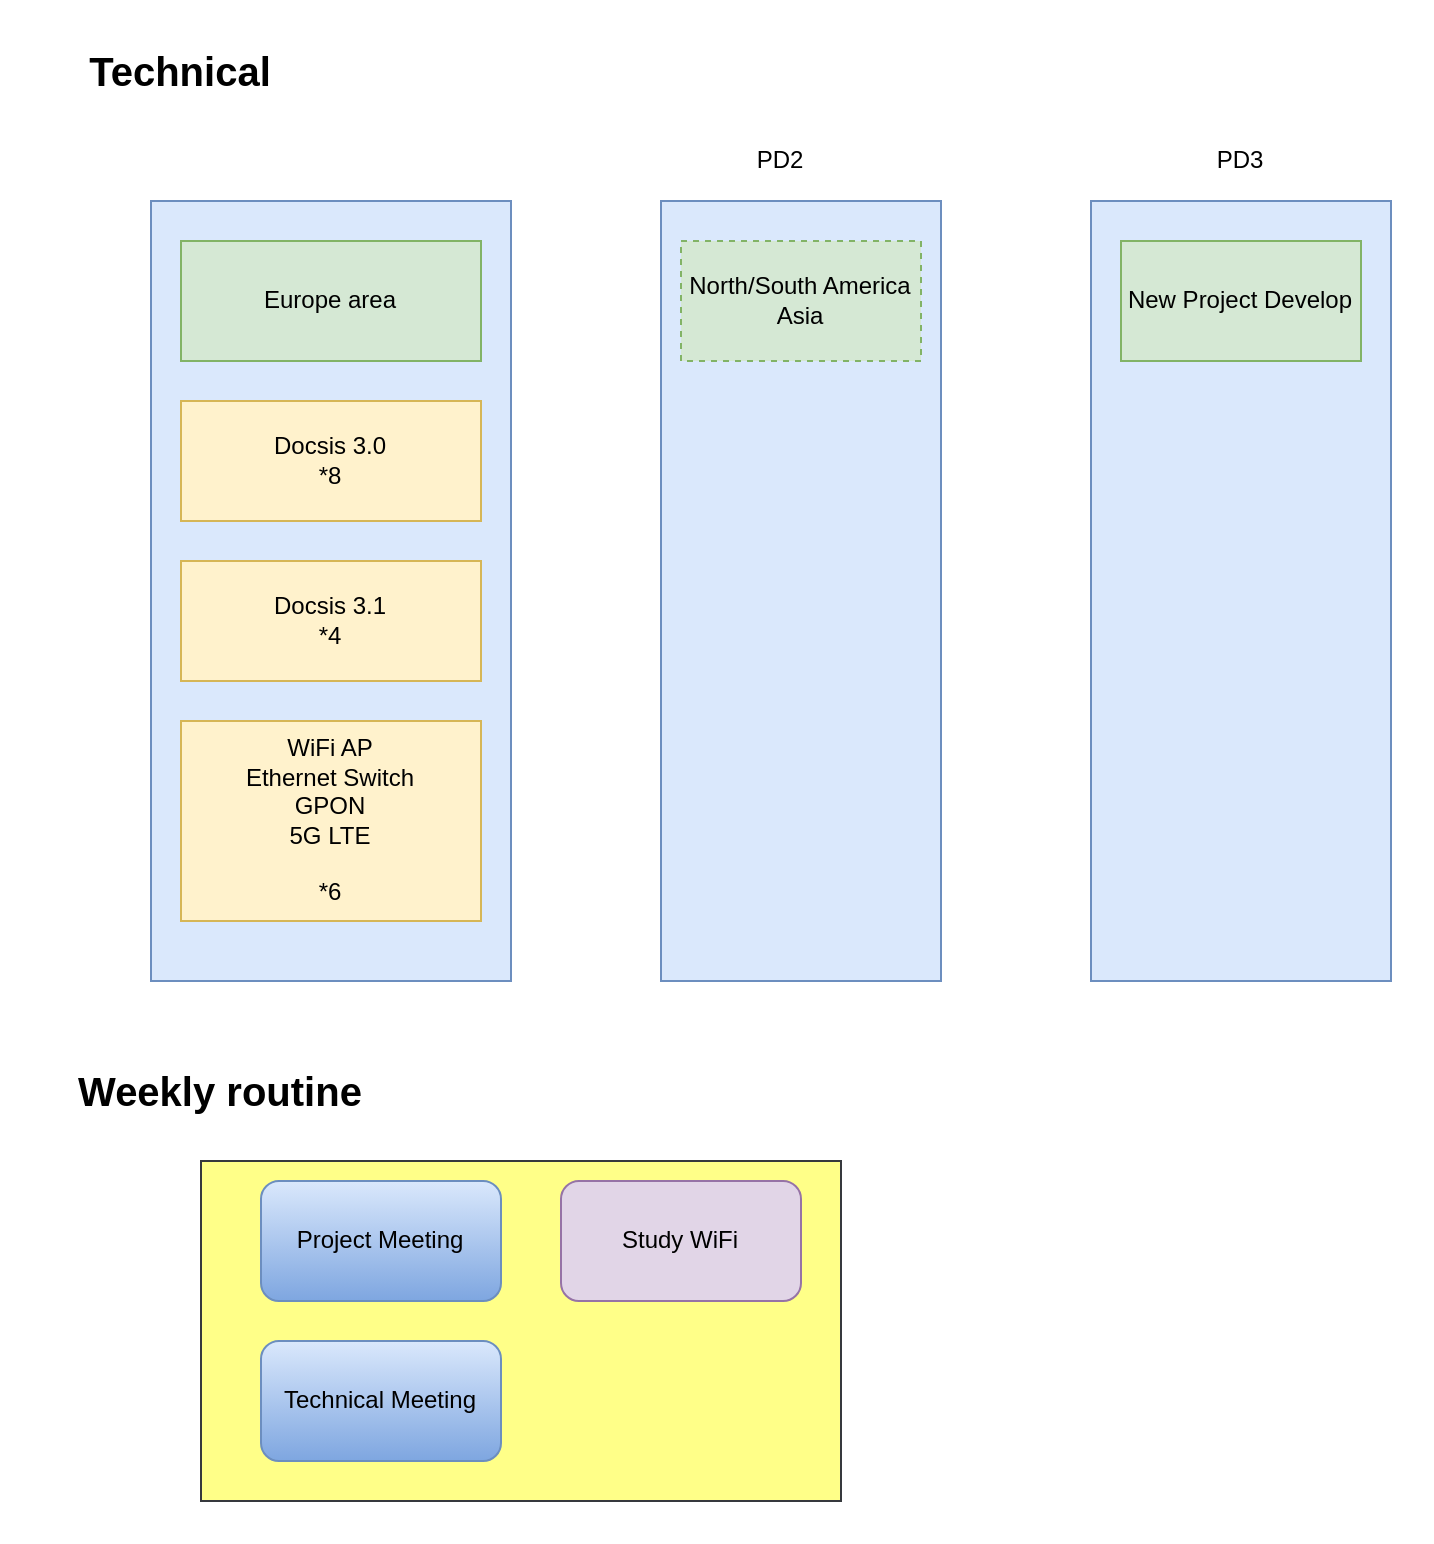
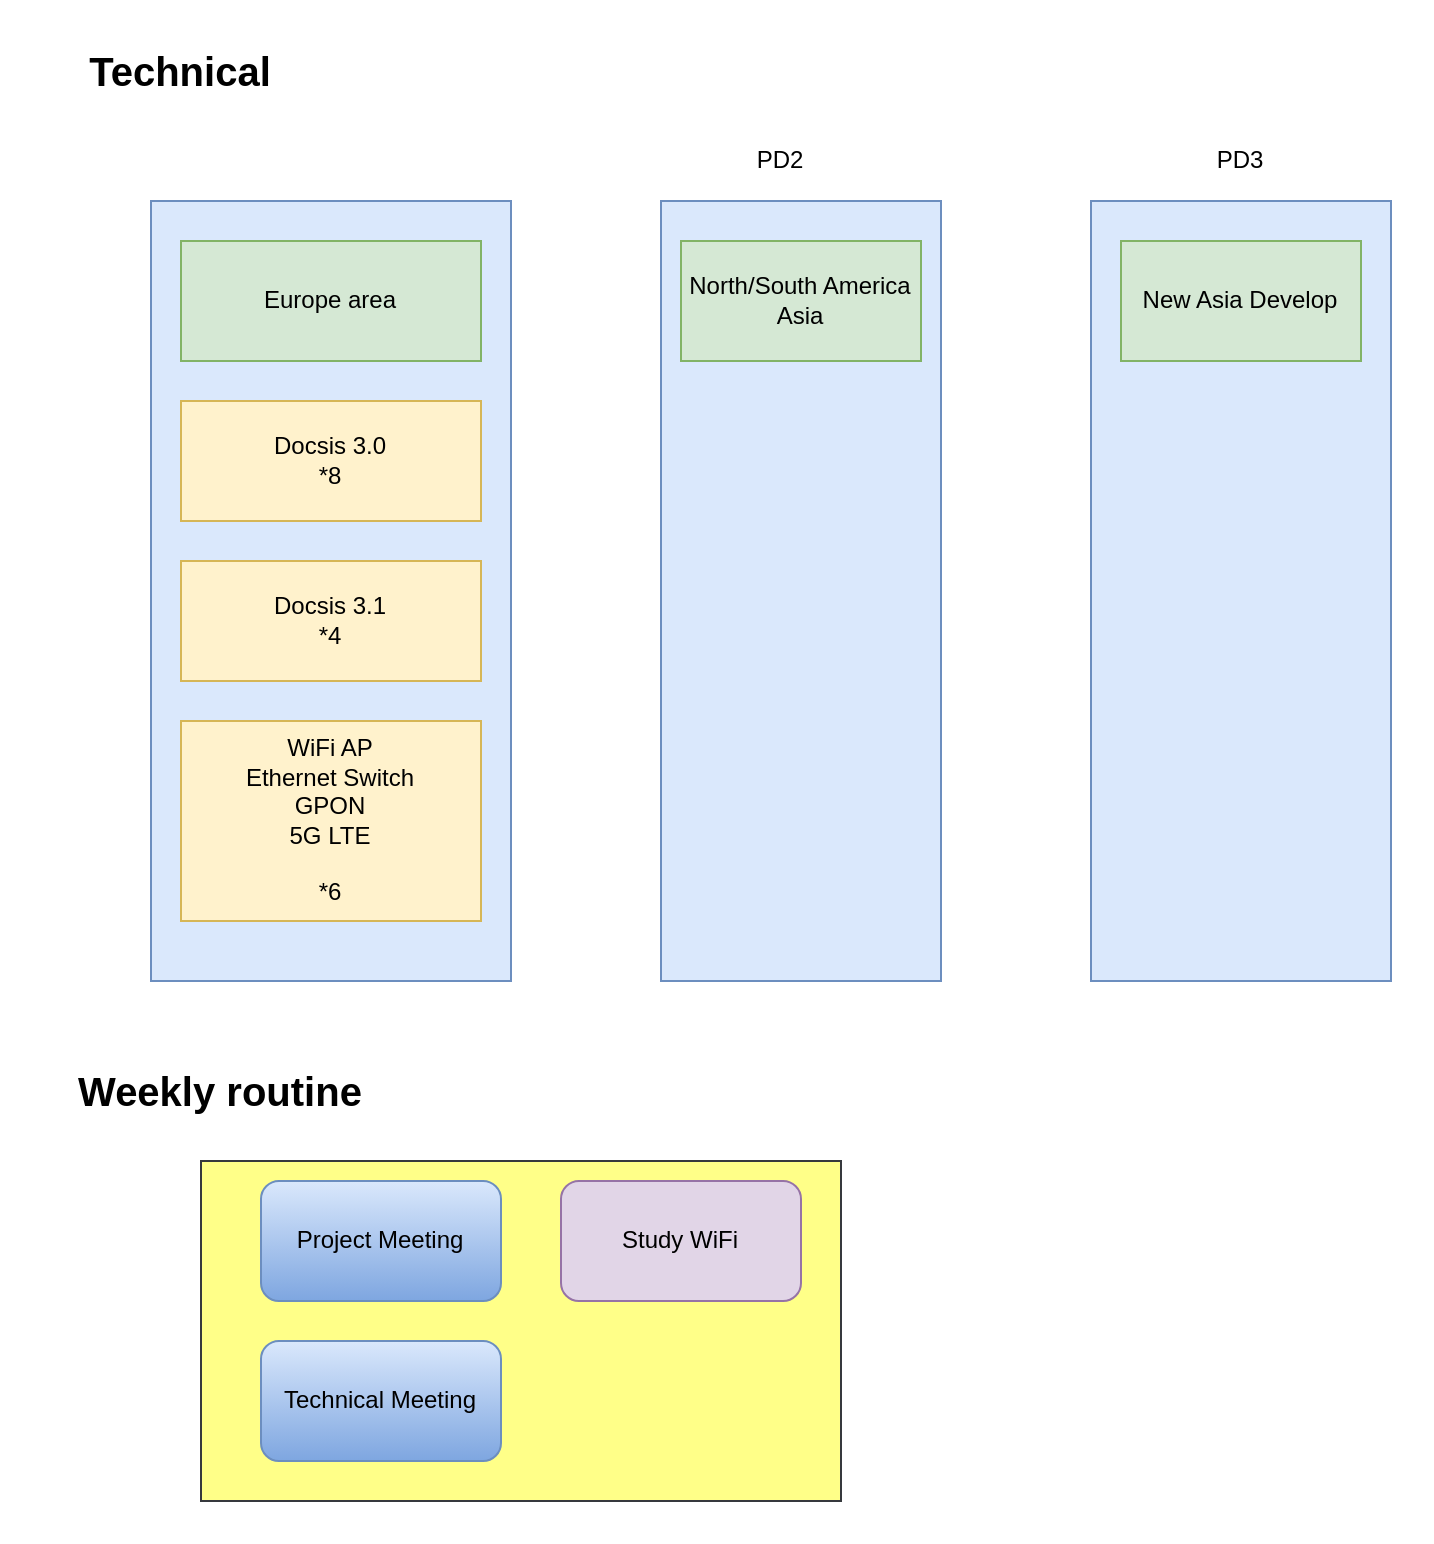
node "North/South America Asia": style dashed -> solid
node "New Project Develop": label "New Project Develop" -> "New Asia Develop"
